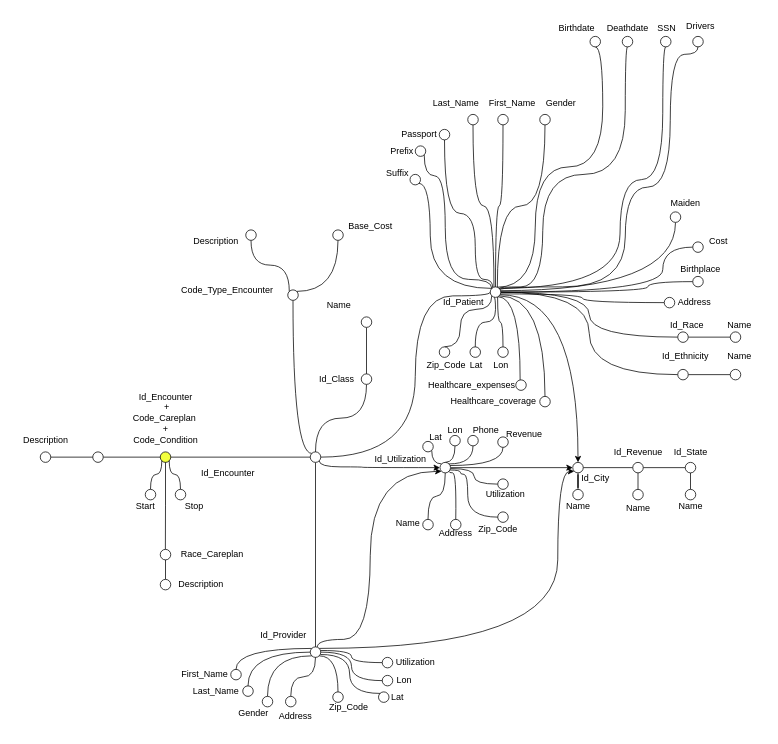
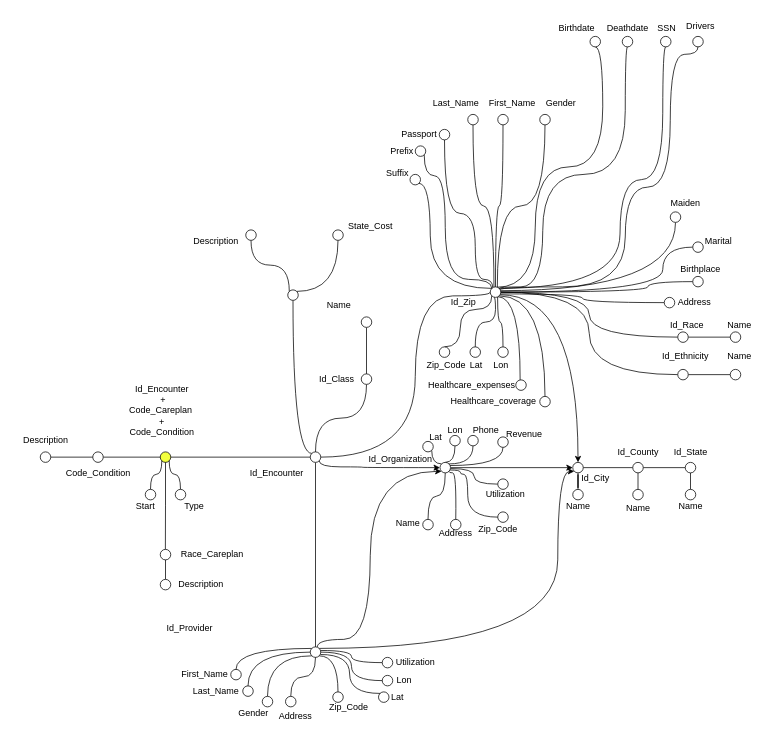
node "Base_Cost": label "Base_Cost" -> "State_Cost"
node "Cost": label "Cost" -> "Marital"
node "Code_Type_Encounter": removed
node "Id_Patient": label "Id_Patient" -> "Id_Zip"
node "Id_Encounter + Code_Careplan + Code_Condition": moved (165, 418) -> (162, 411)
node "Id_Revenue": label "Id_Revenue" -> "Id_County"
node "Id_Utilization": label "Id_Utilization" -> "Id_Organization"
node "Code_Condition": added
node "Id_Encounter": moved (228, 474) -> (276, 474)
node "Stop": label "Stop" -> "Type"
node "Id_Provider": moved (283, 636) -> (189, 628)
